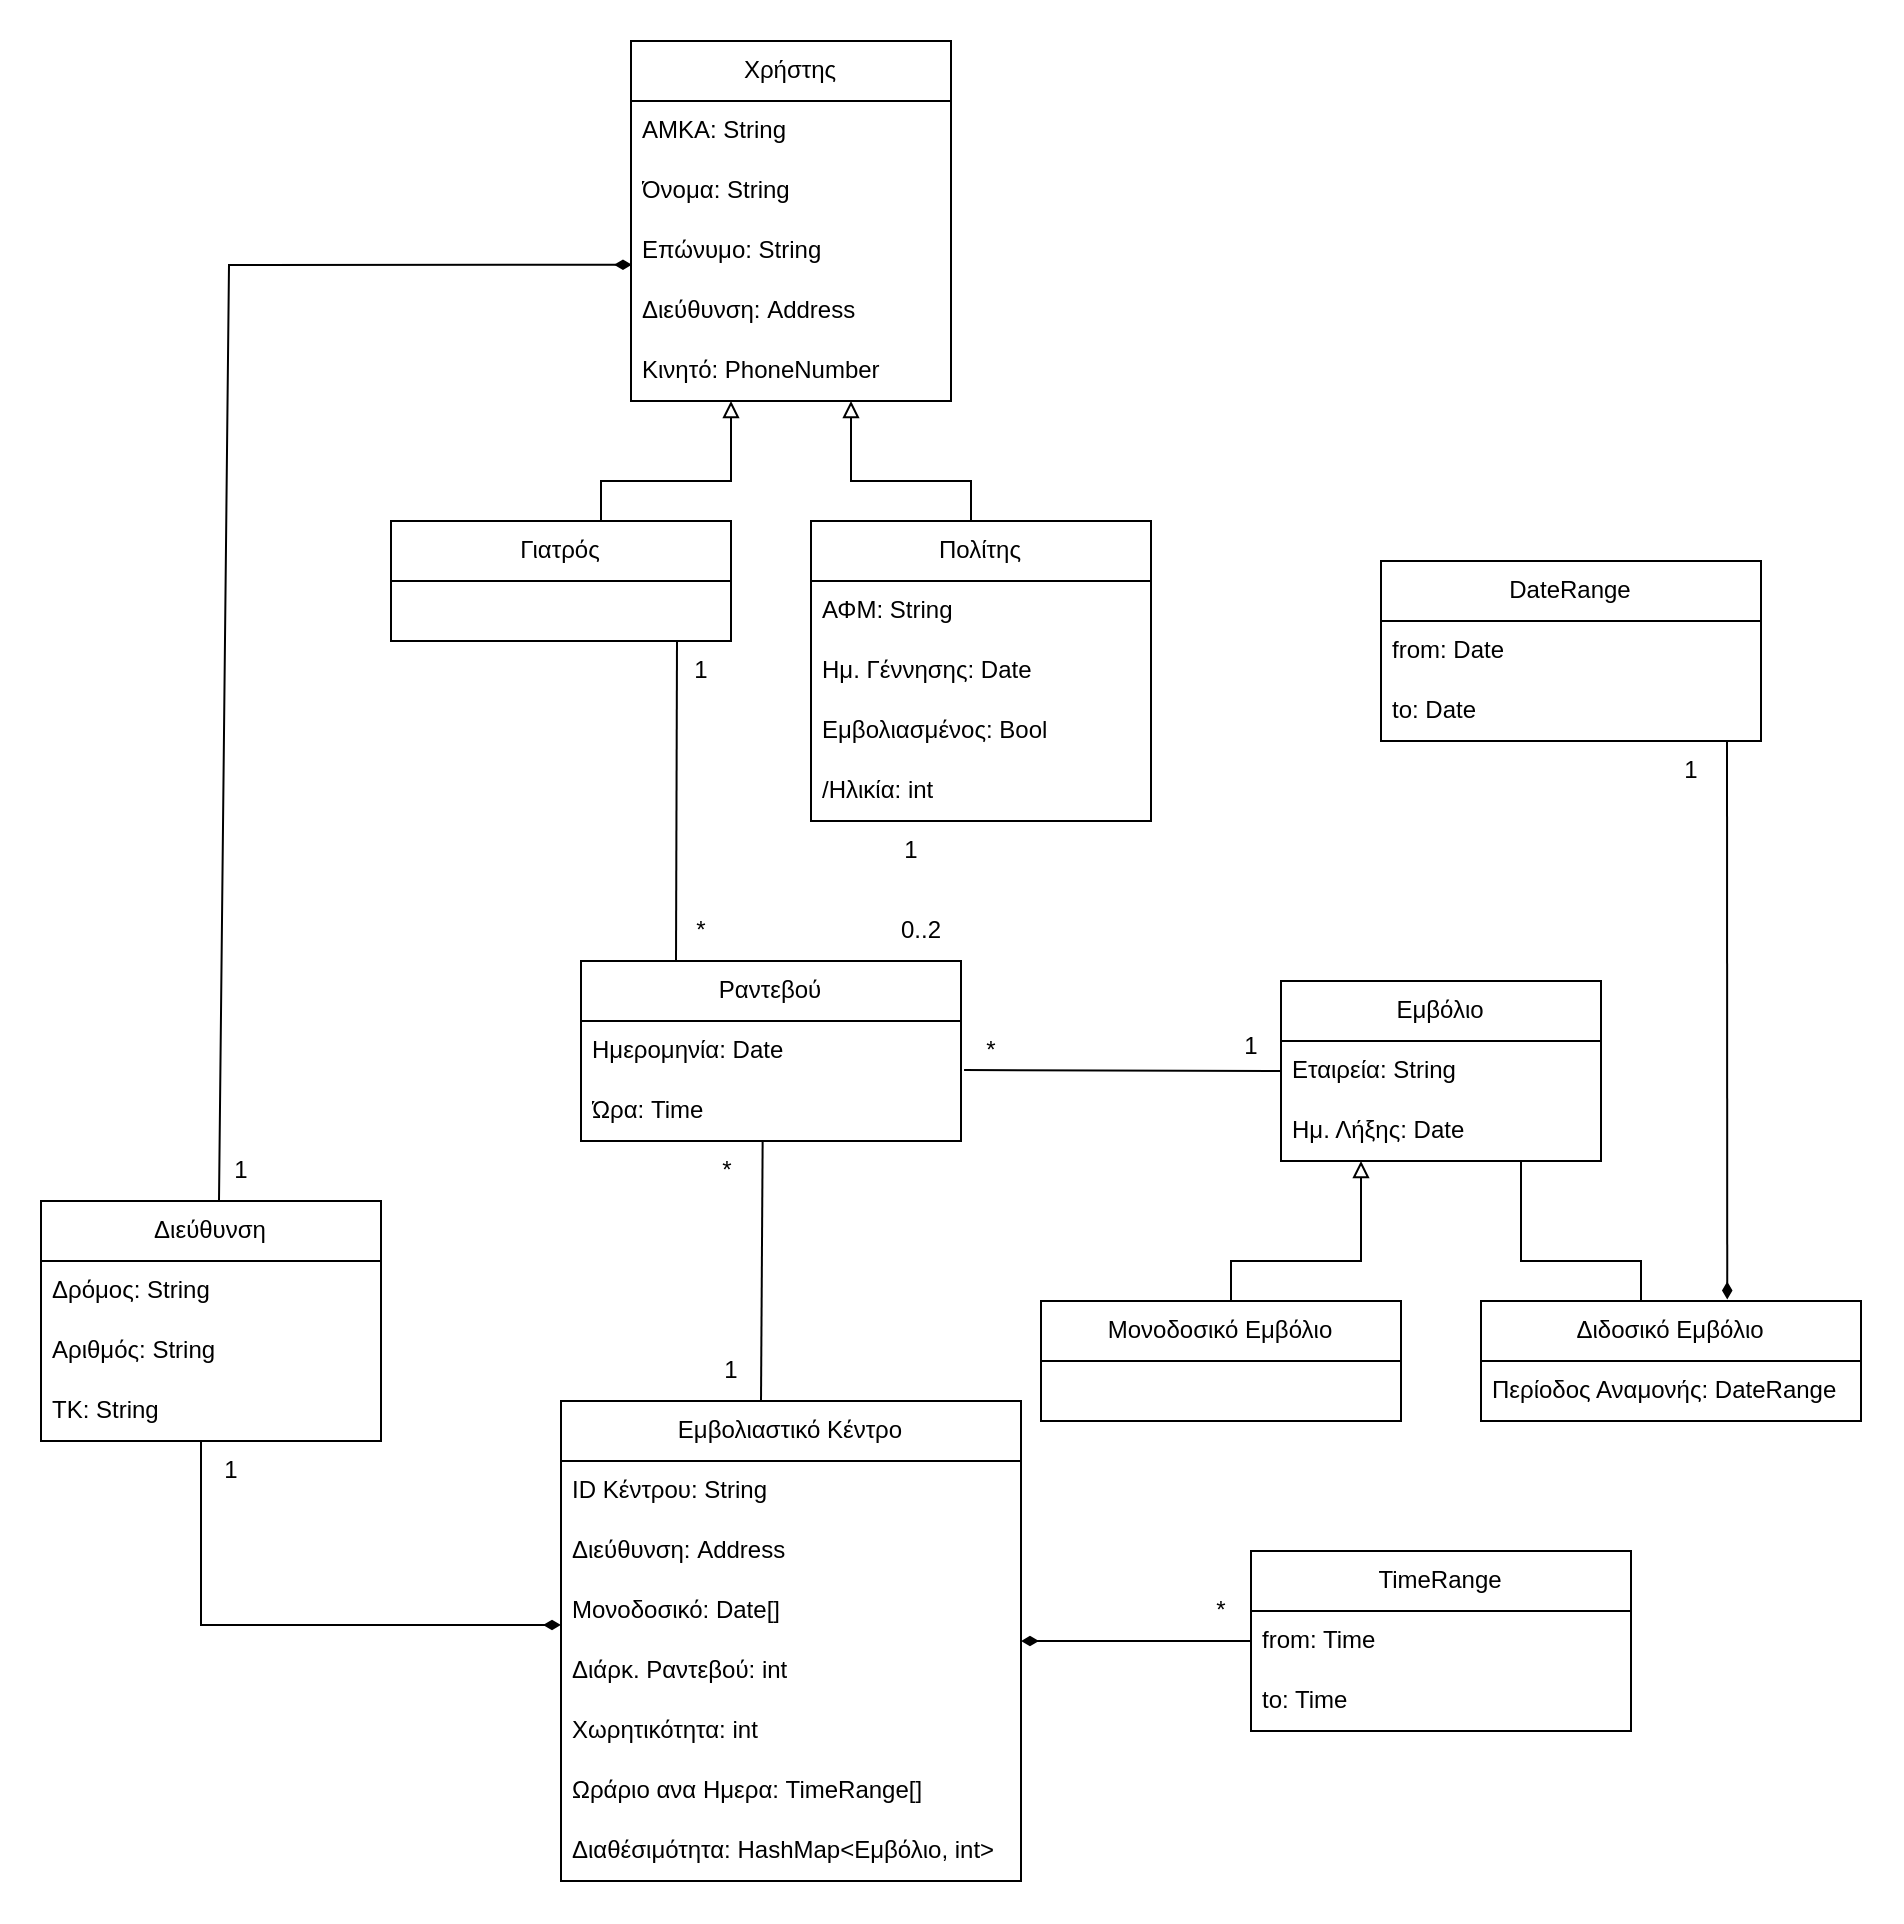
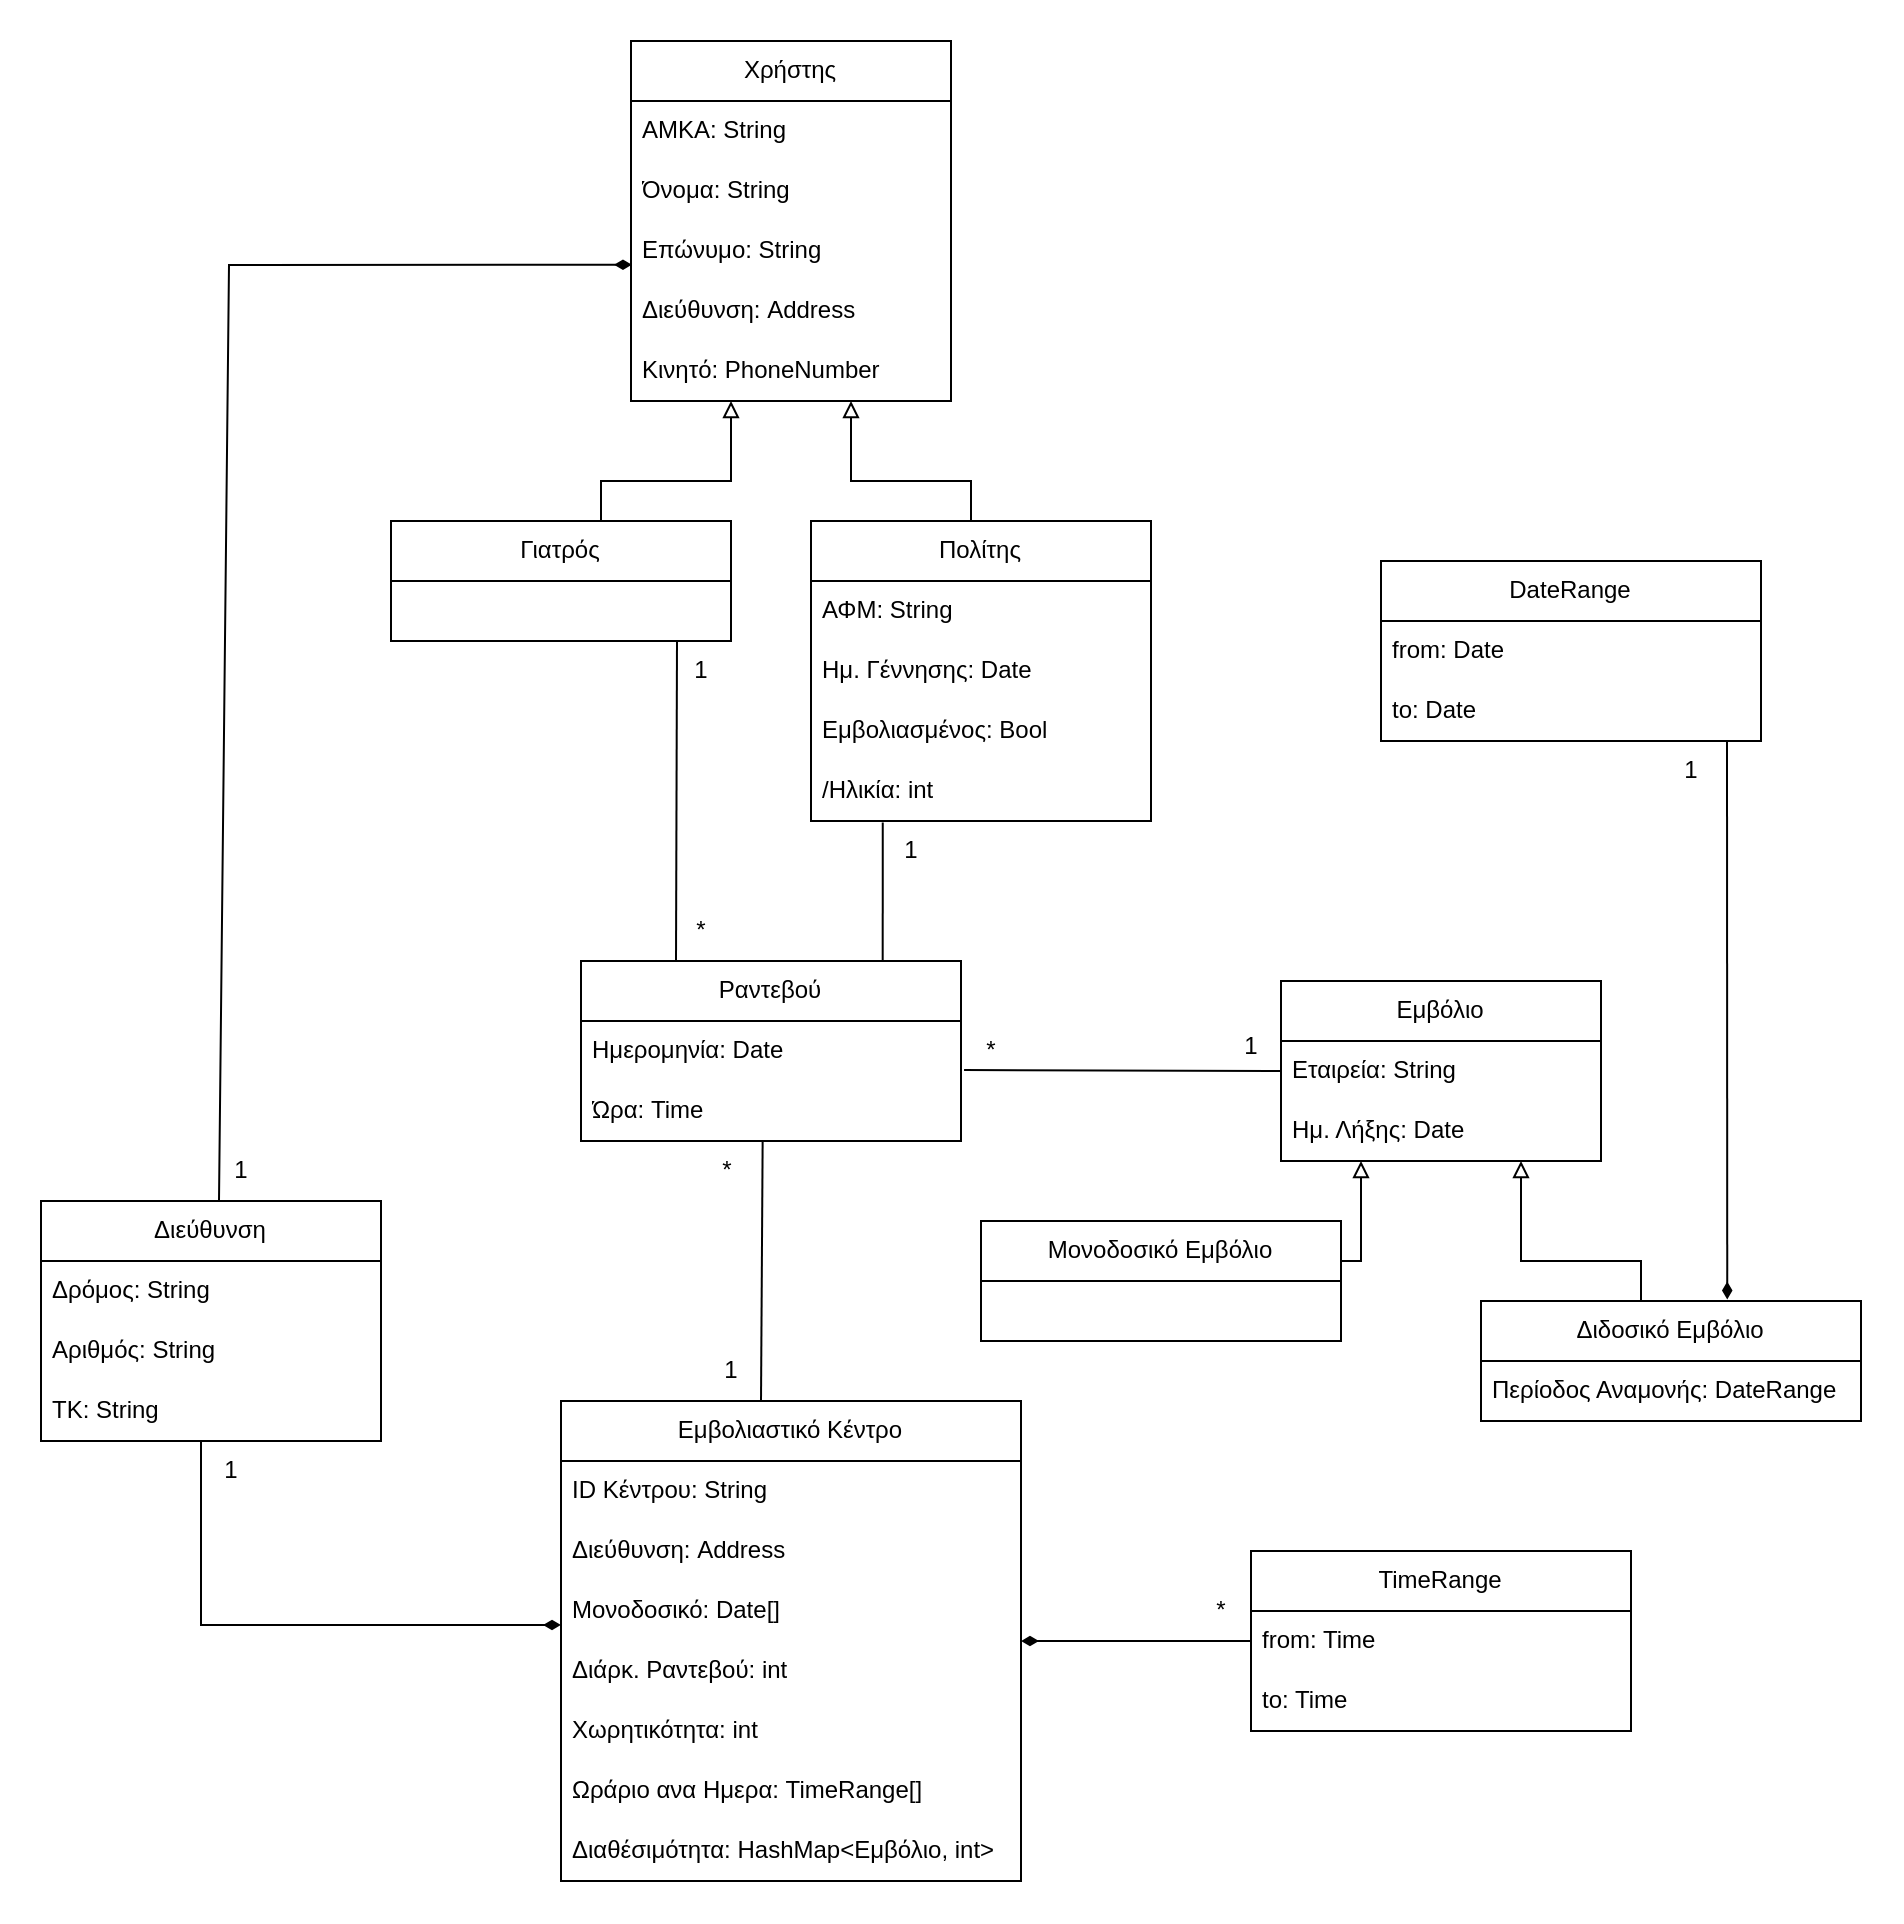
edge "/Ηλικία: int" -- "Ραντεβού": added
node "0..2": removed
edge "Ημ. Λήξης: Date" -- "Διδοσικό Εμβόλιο": arrowhead none -> block
node "Μονοδοσικό Εμβόλιο": moved (1221, 1361) -> (1161, 1281)
